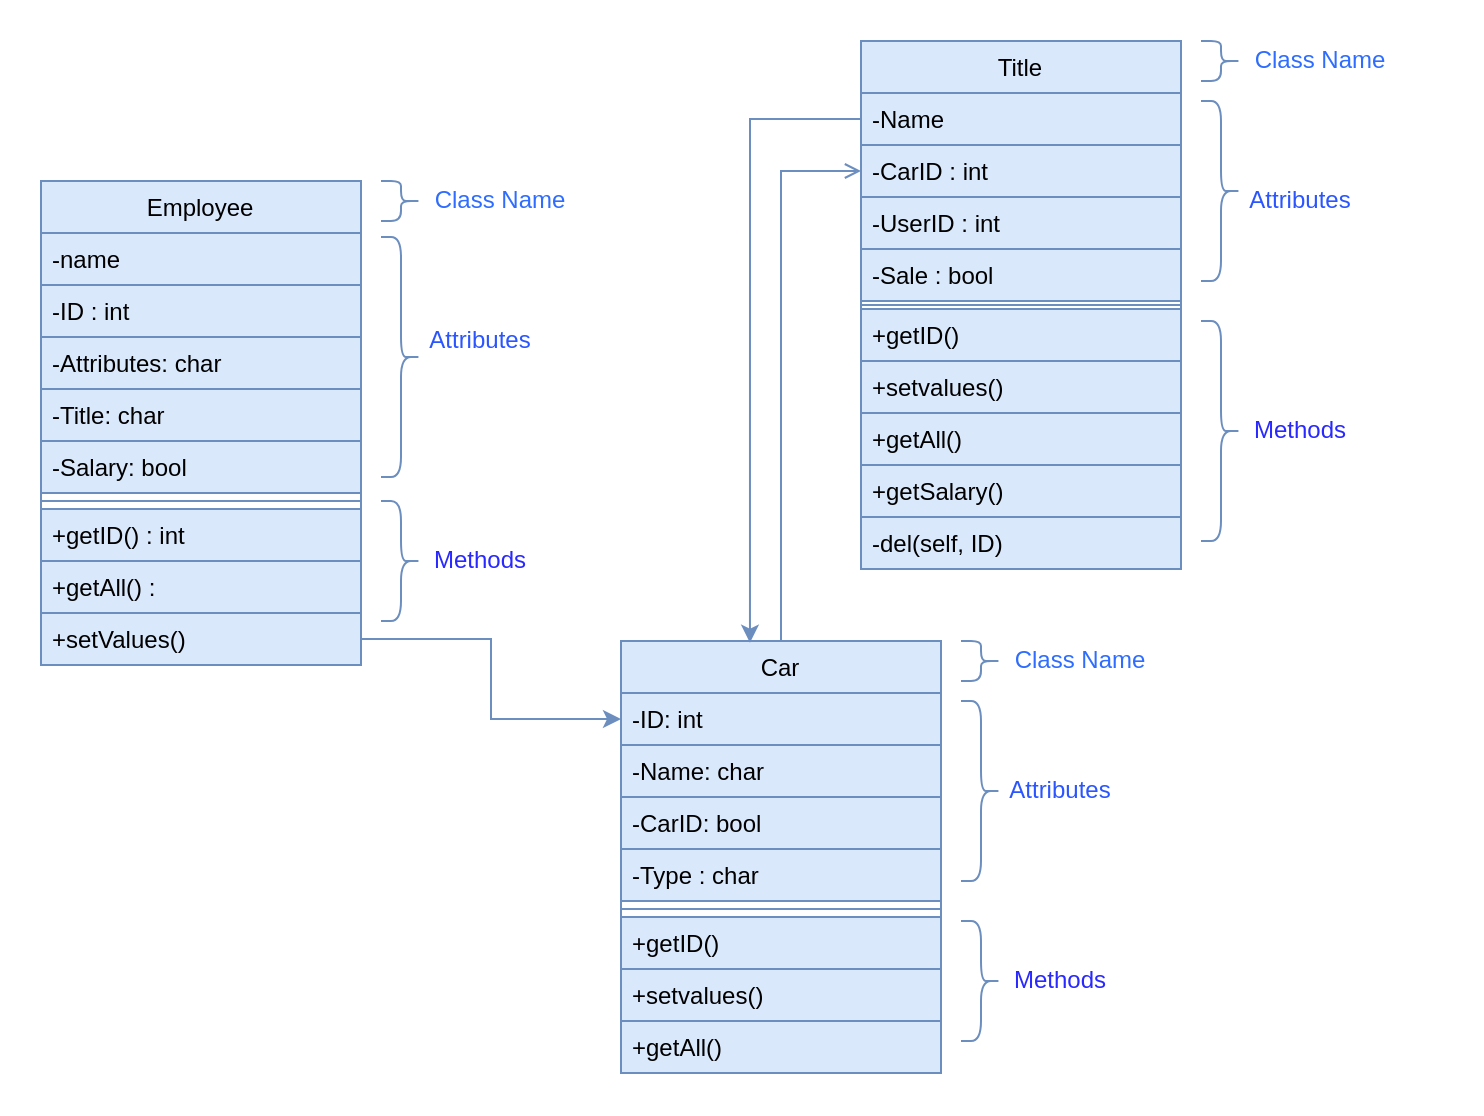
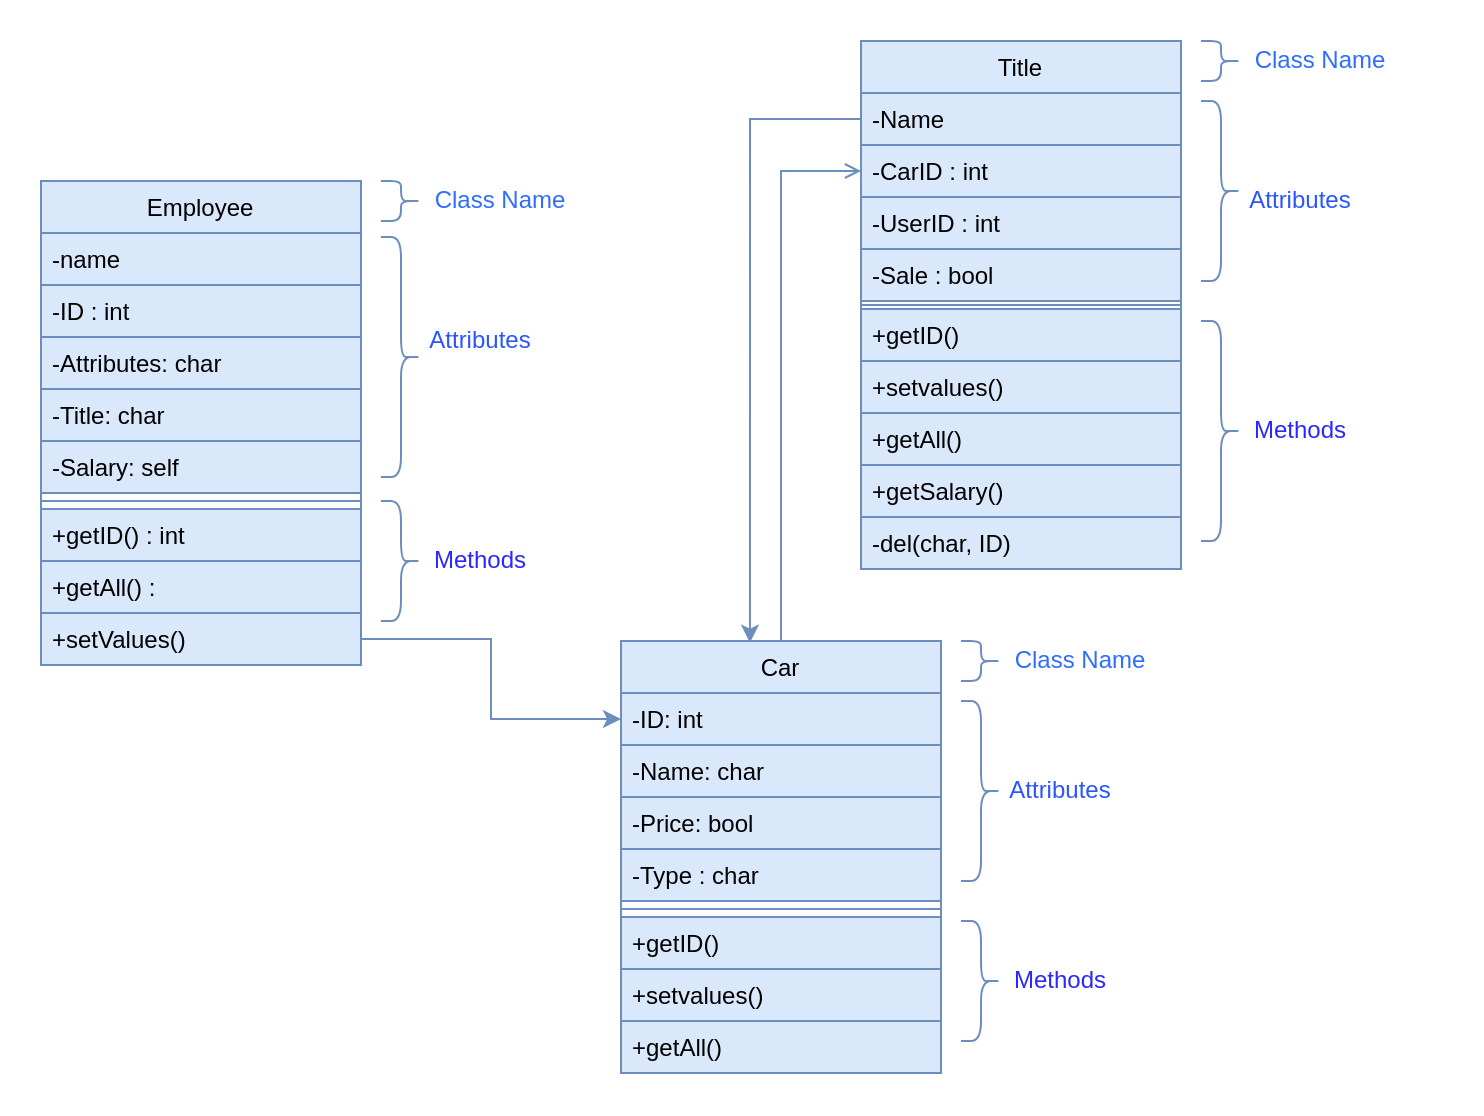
node "-Salary: bool": label "-Salary: bool" -> "-Salary: self"
node "-del(self, ID)": label "-del(self, ID)" -> "-del(char, ID)"
node "-CarID: bool": label "-CarID: bool" -> "-Price: bool"
